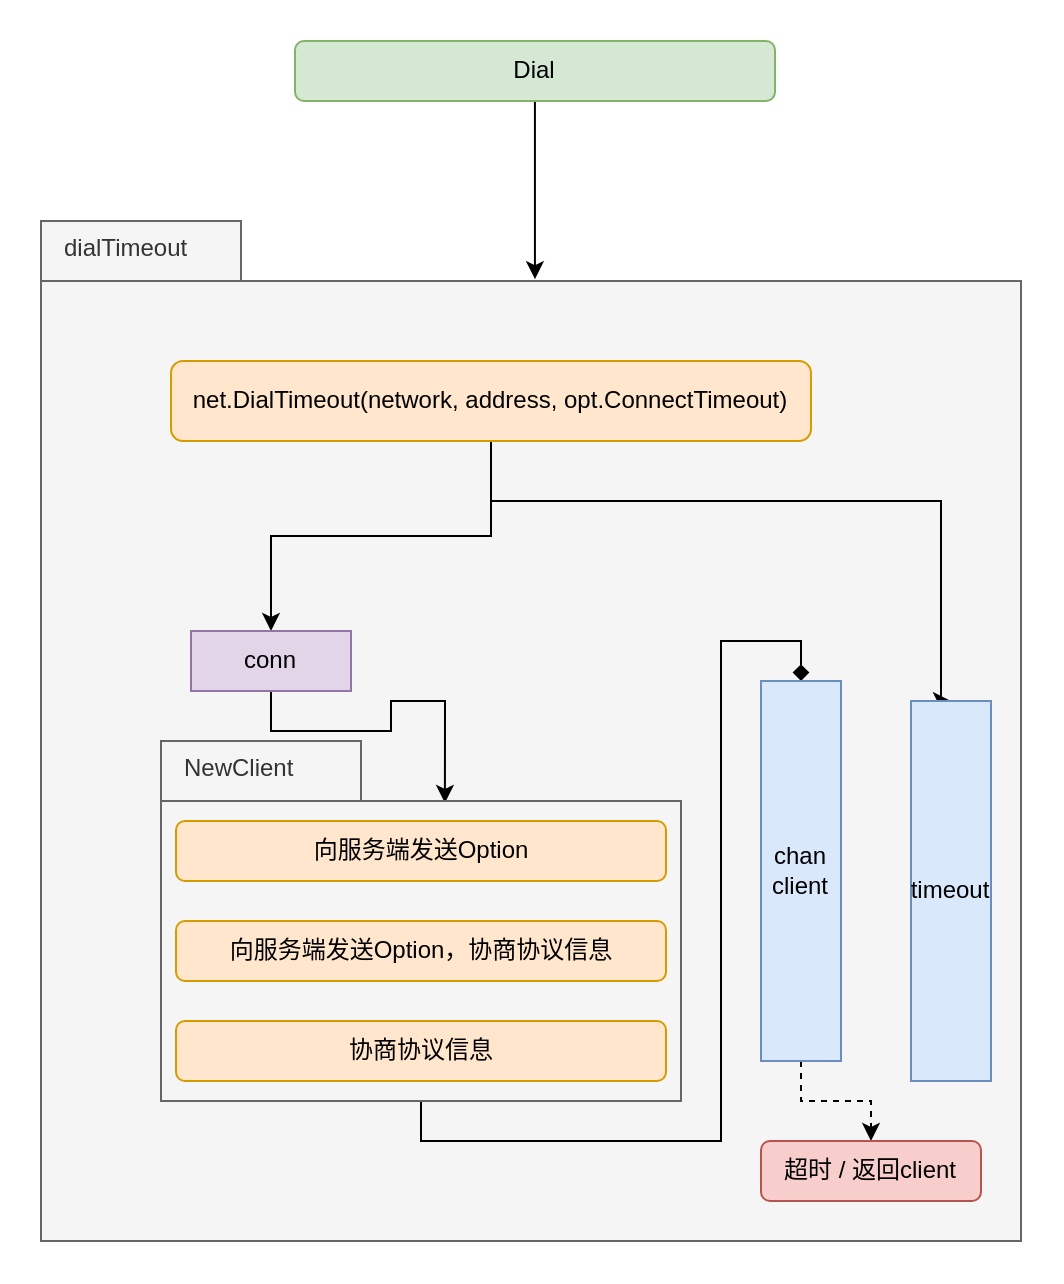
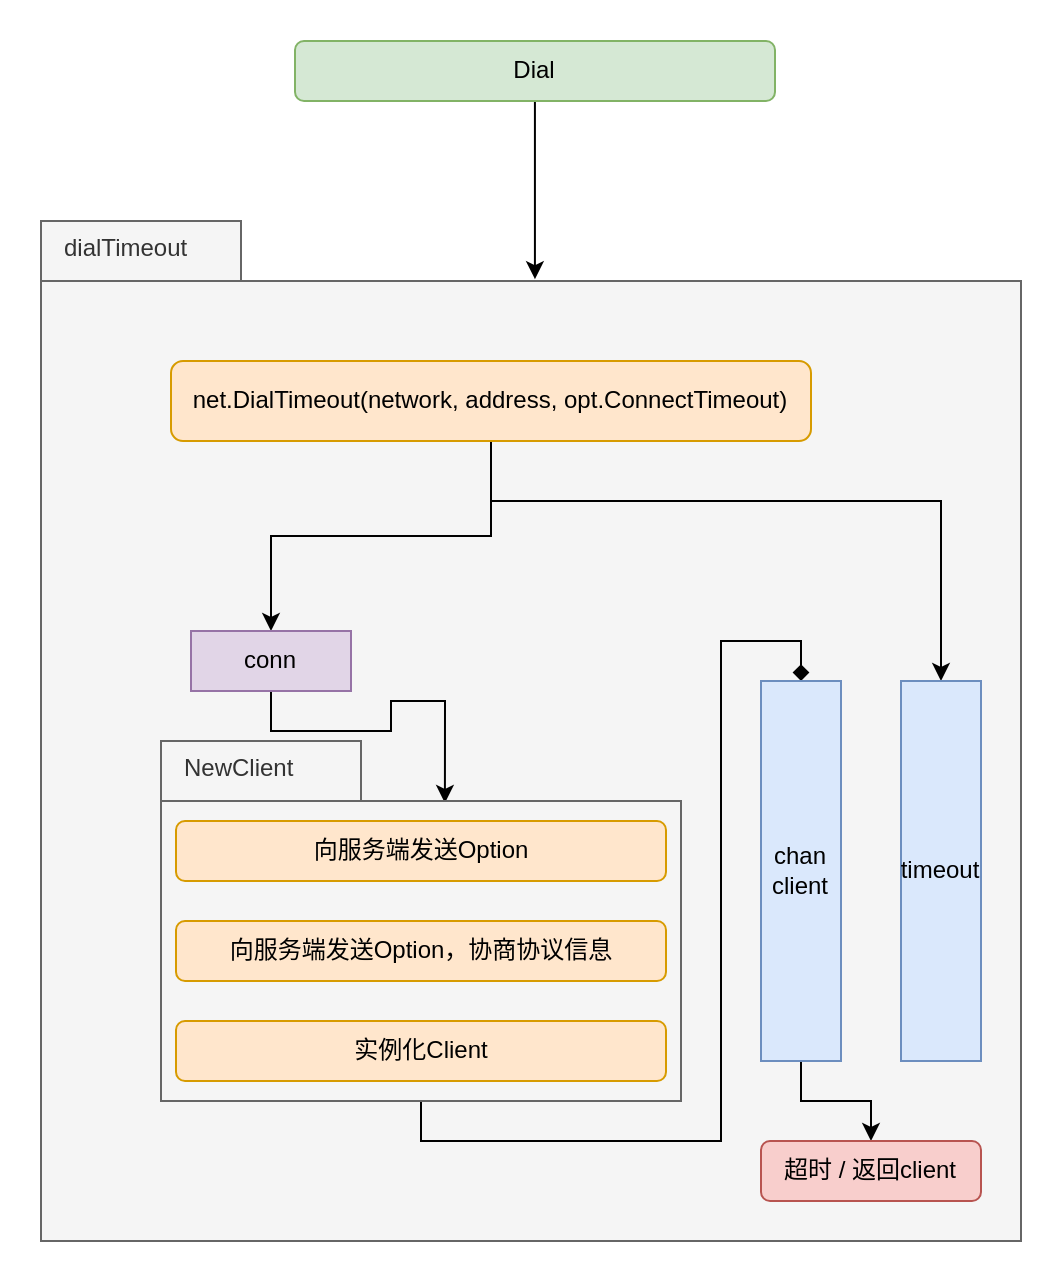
node "timeout": moved (951, 891) -> (941, 871)
node "协商协议信息": label "协商协议信息" -> "实例化Client"
edge "chan client" -> "超时 / 返回client": style dashed -> solid
